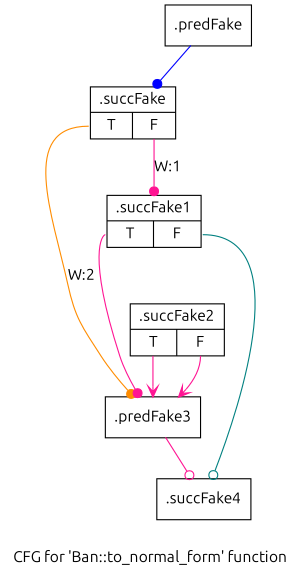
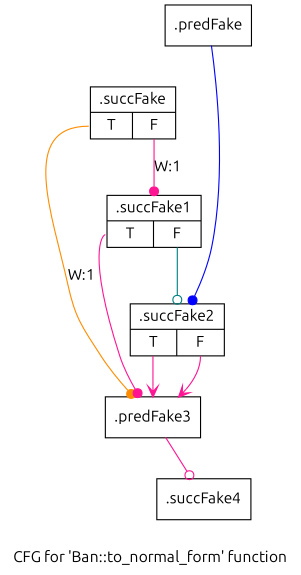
edge ".predFake" -> ".succFake": now ".predFake" -> ".succFake2"
edge ".succFake" -> ".predFake3": label "W:2" -> "W:1"
edge ".succFake1" -> ".succFake4": now ".succFake1" -> ".succFake2"
